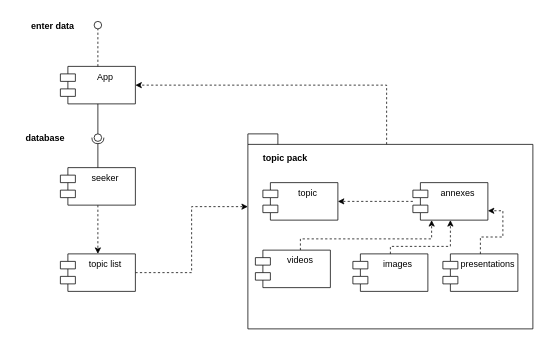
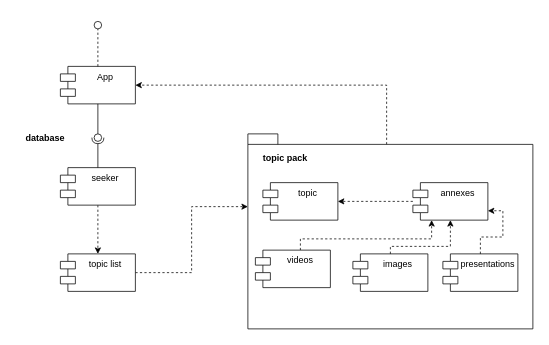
node "enter data": removed
